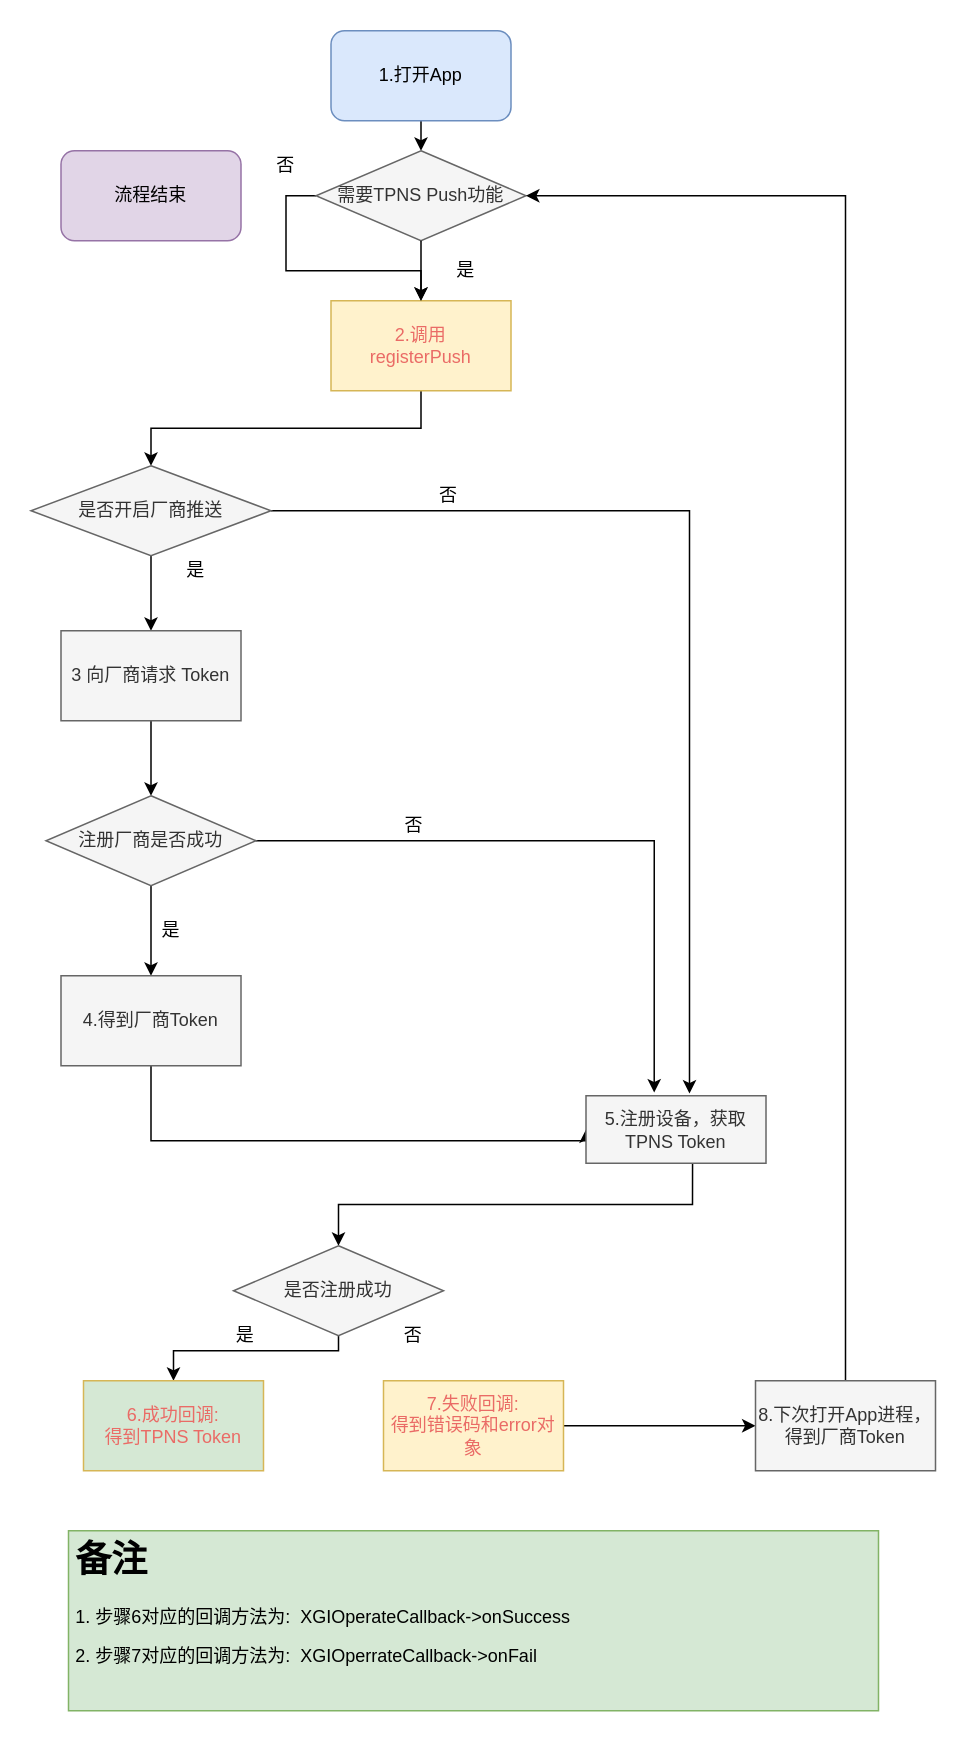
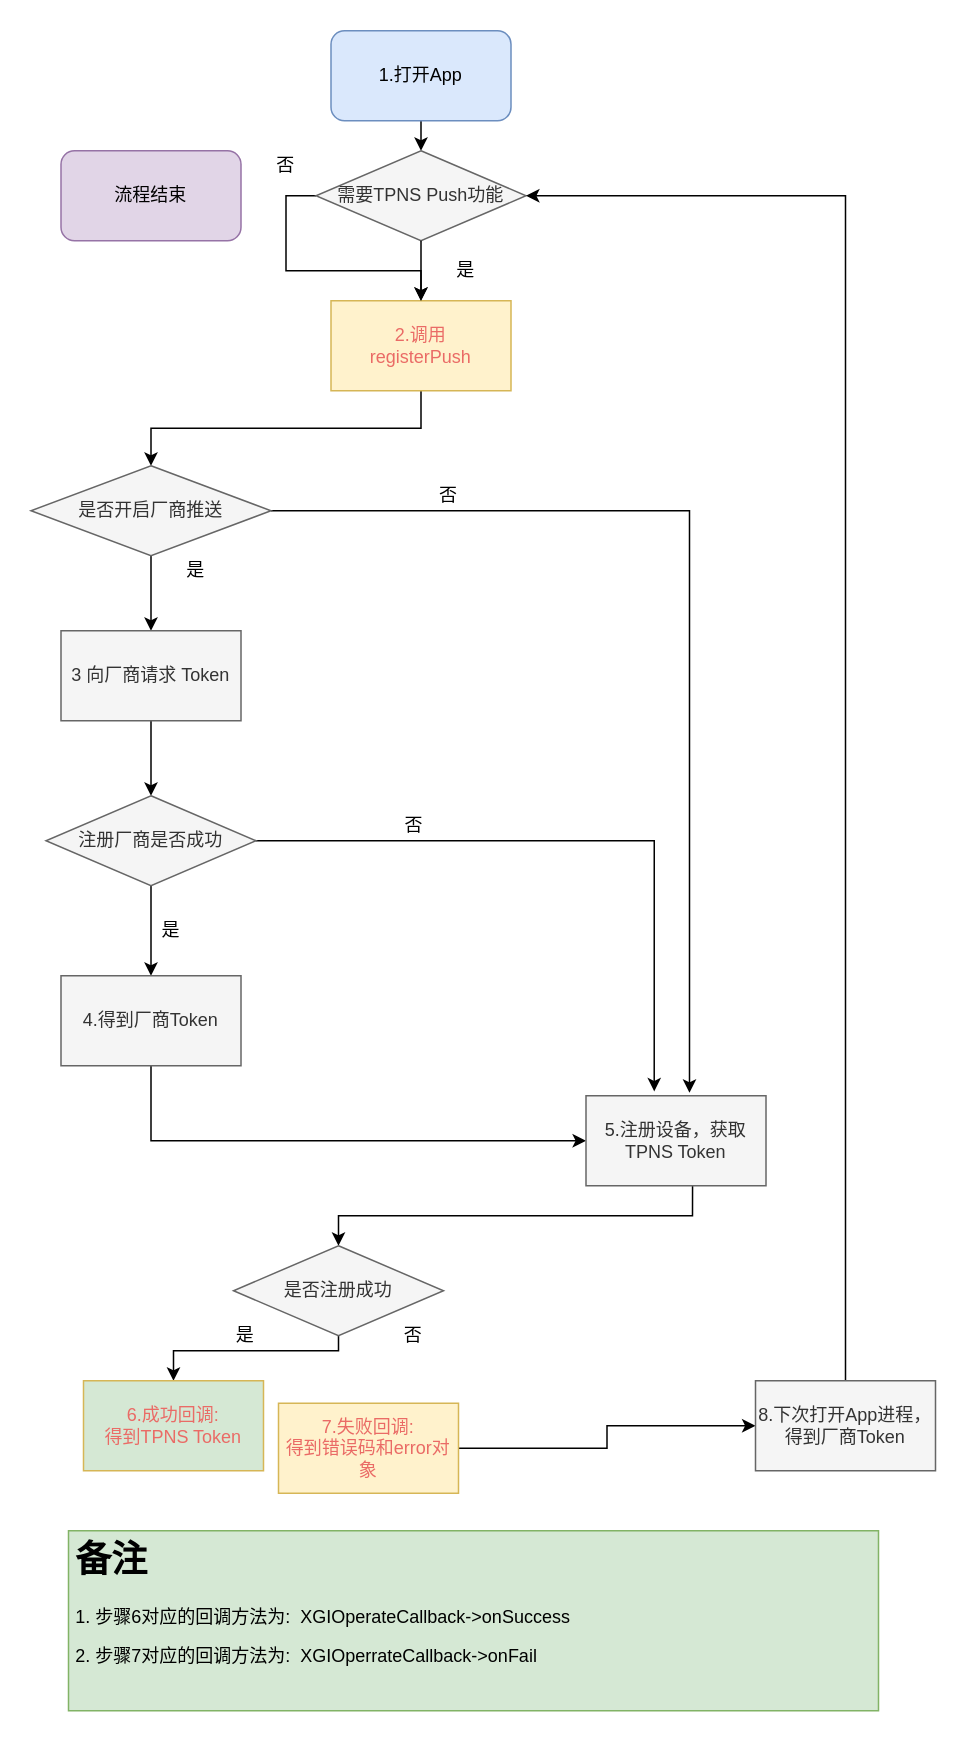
node "5.注册设备，获取TPNS Token": size 180x68 -> 180x90
node "7.失败回调: 得到错误码和error对象": moved (473, 1426) -> (368, 1448)
